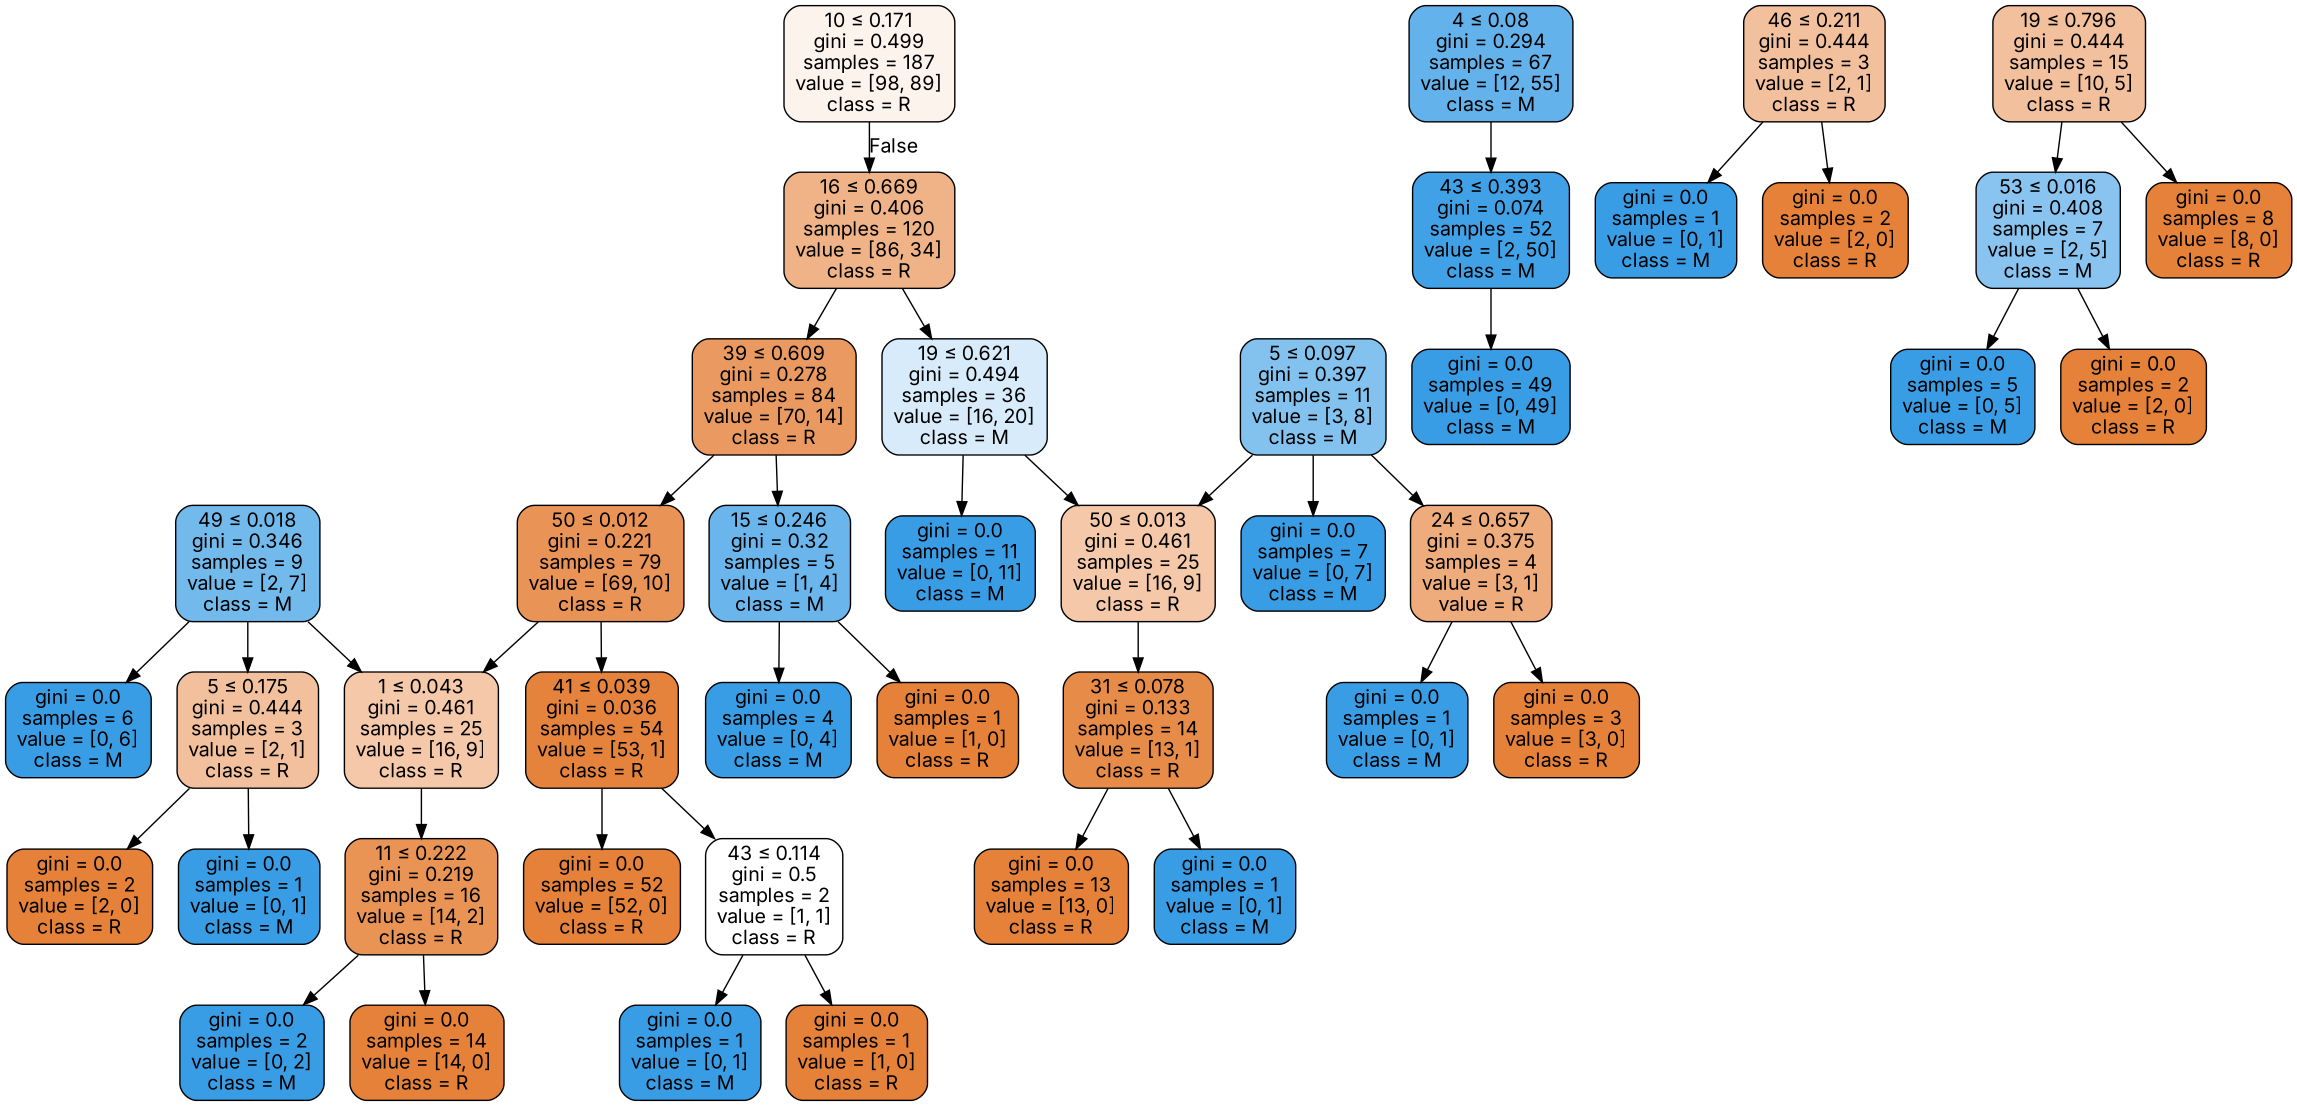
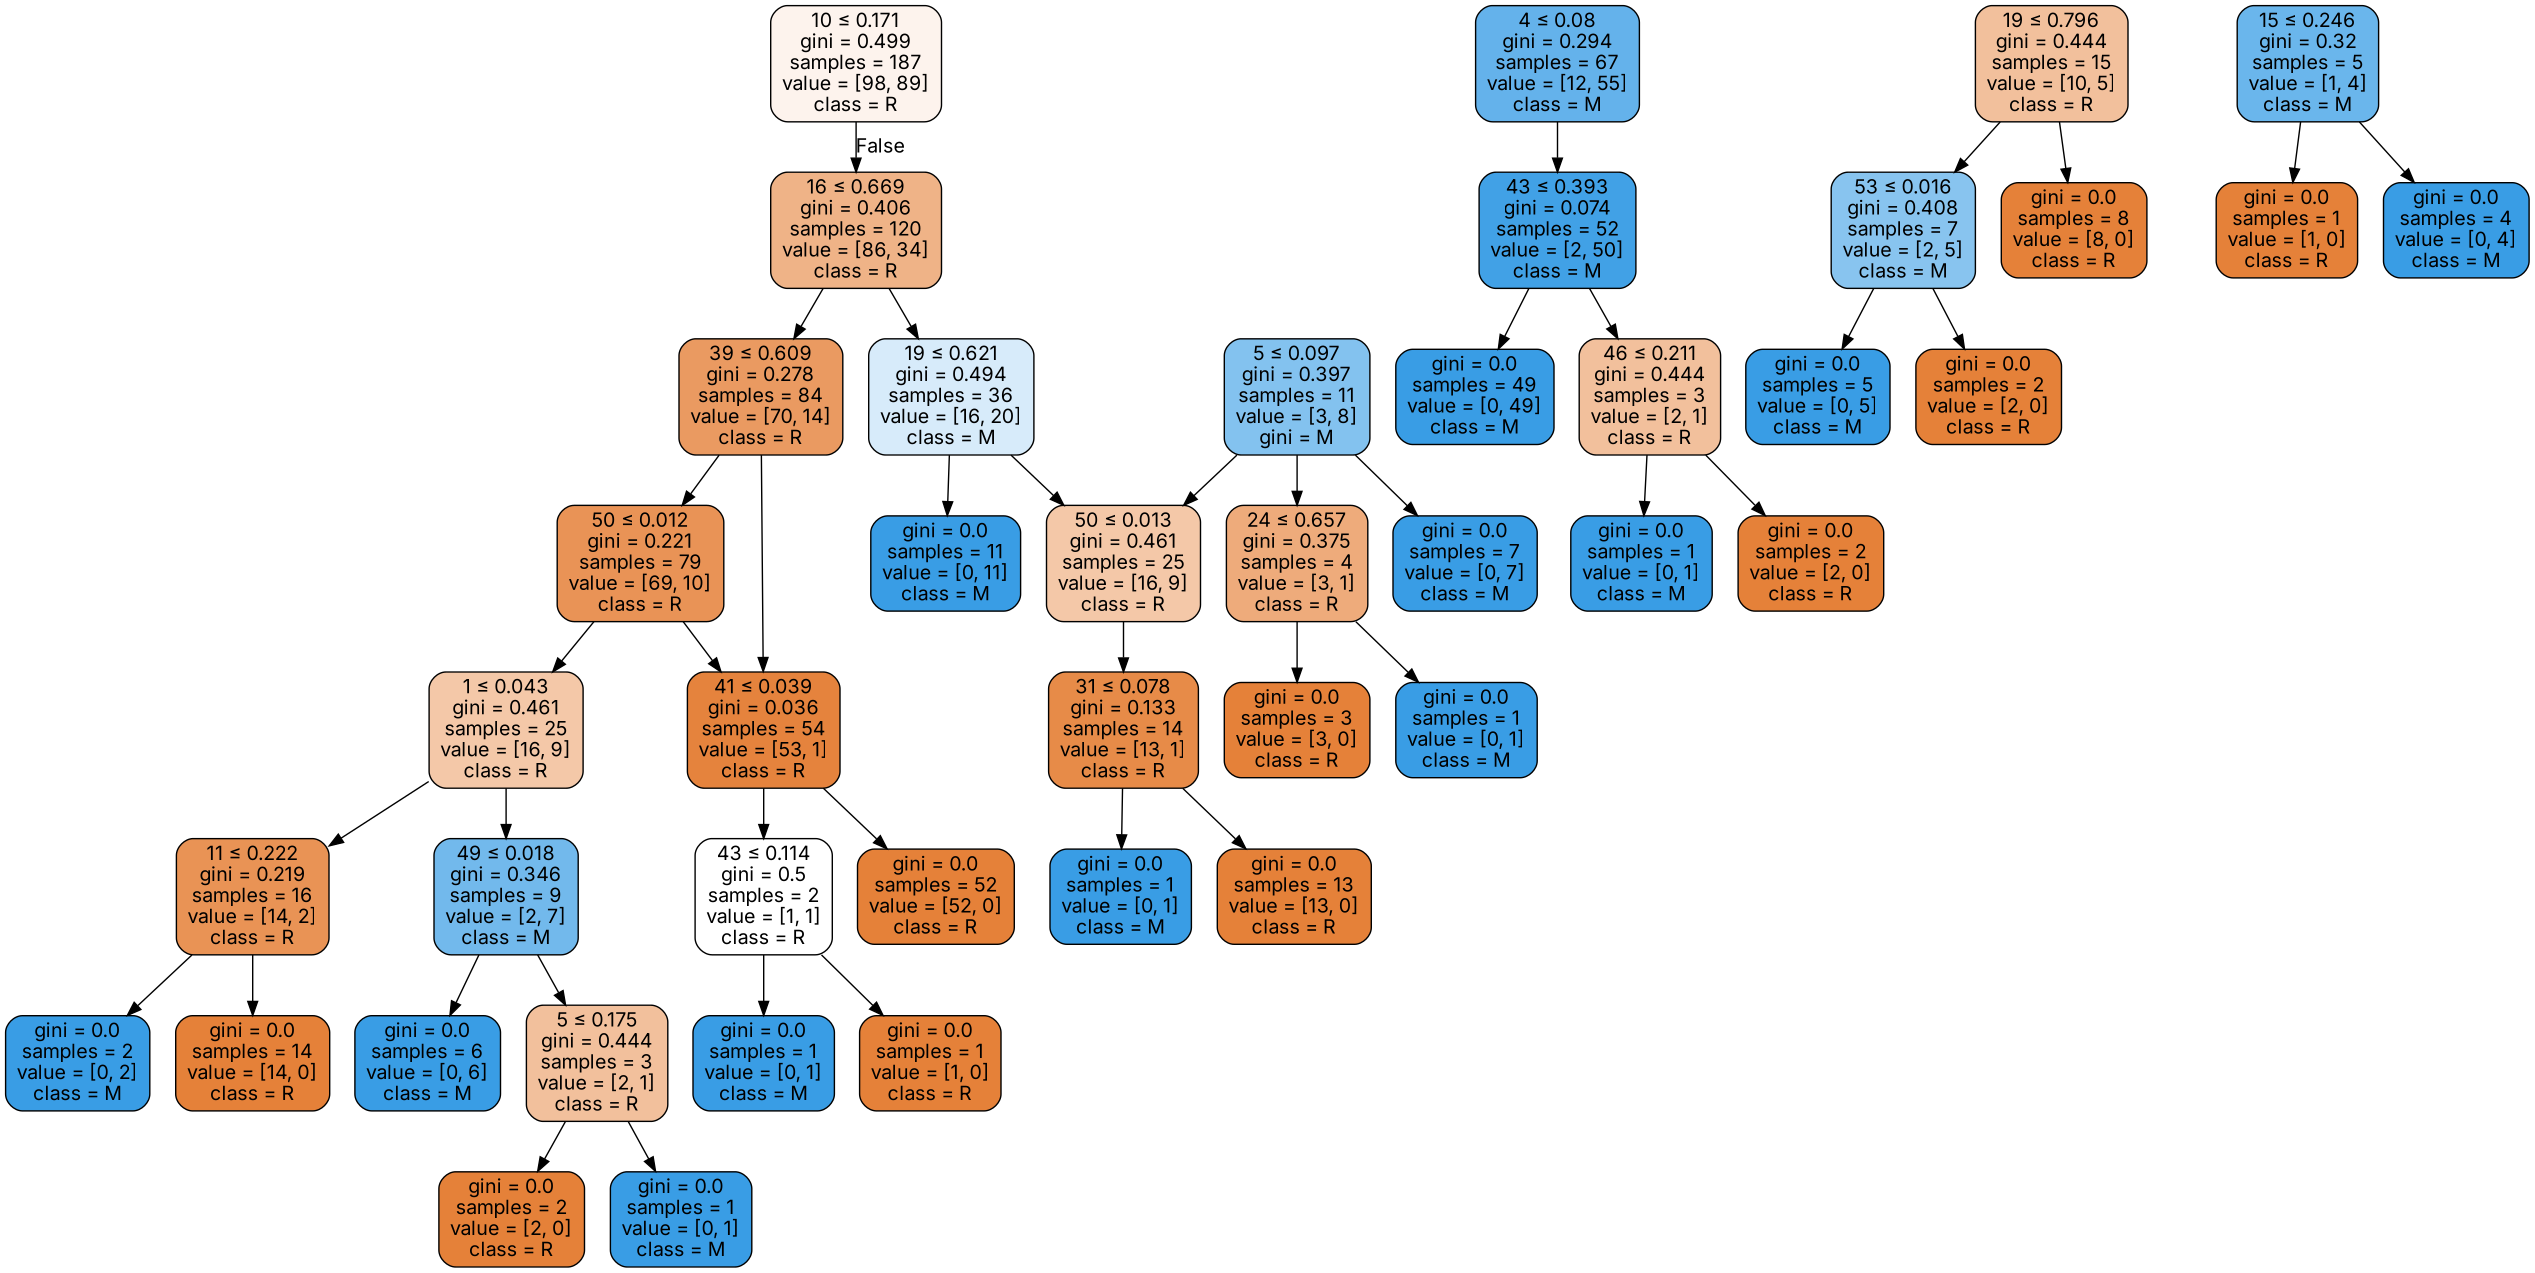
edge "43 ≤ 0.393" -> "46 ≤ 0.211": added
node "5 ≤ 0.097": text "class = M" -> "gini = M"
edge "39 ≤ 0.609" -> "15 ≤ 0.246": now "39 ≤ 0.609" -> "41 ≤ 0.039"
node "24 ≤ 0.657": text "value = R" -> "class = R"
edge "49 ≤ 0.018" -> "1 ≤ 0.043": reversed
